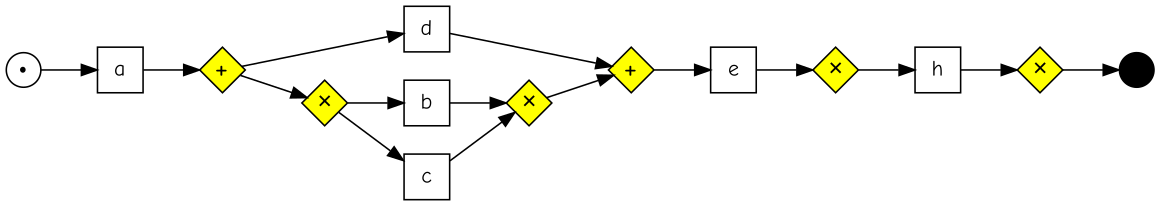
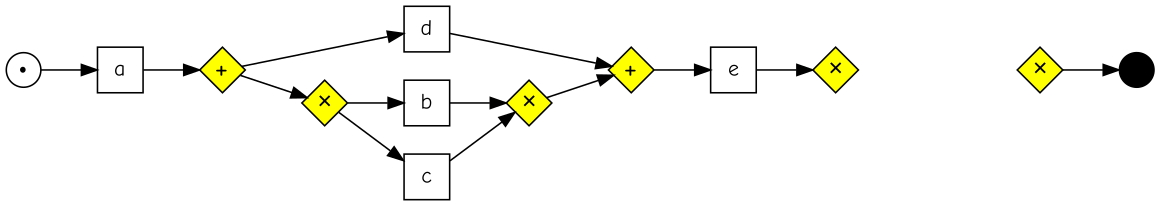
node "h": removed
